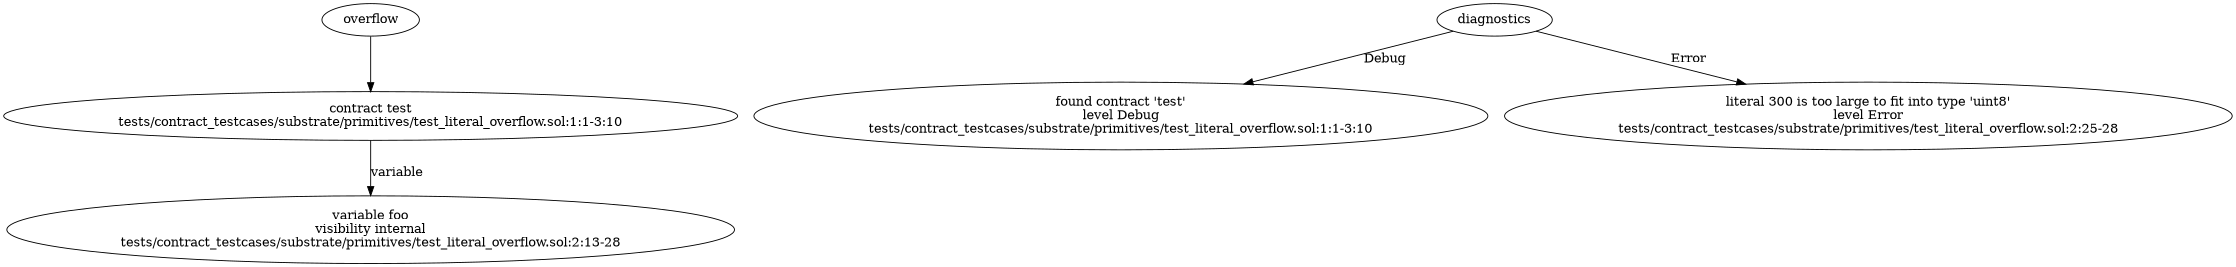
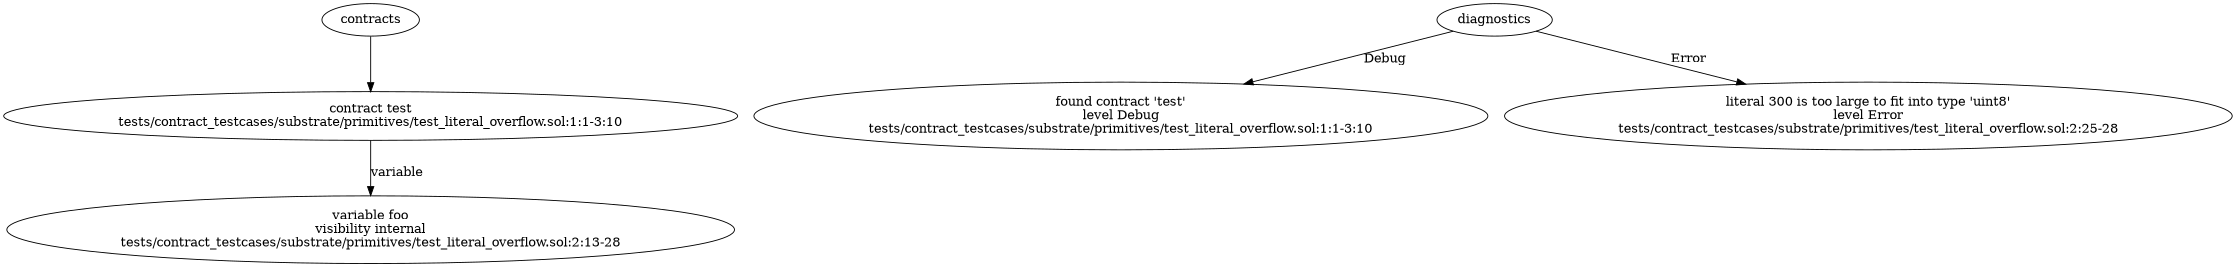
node "overflow": label "overflow" -> "contracts"
